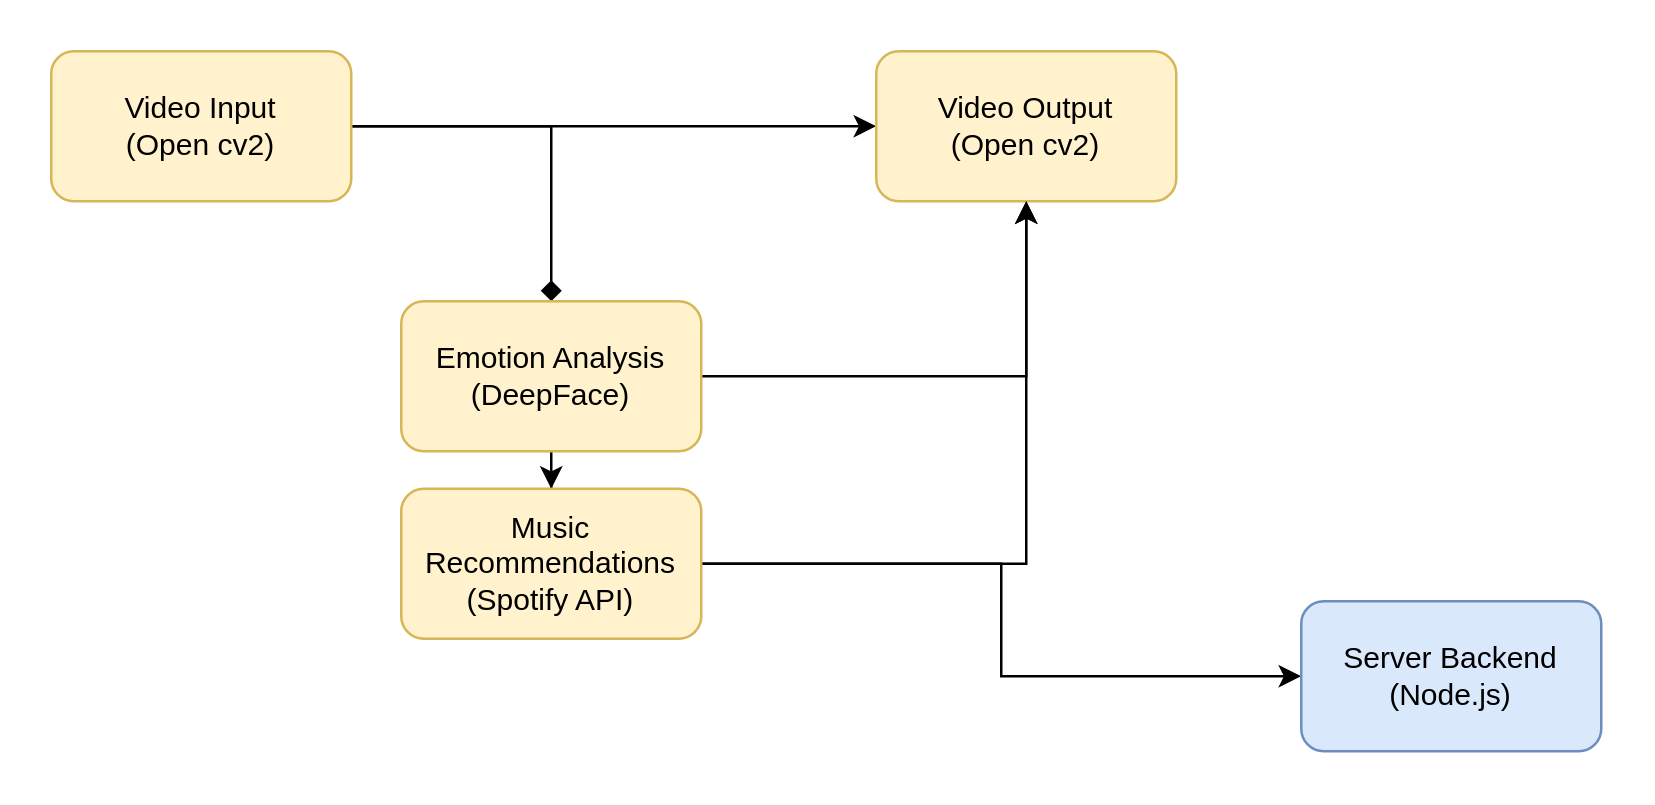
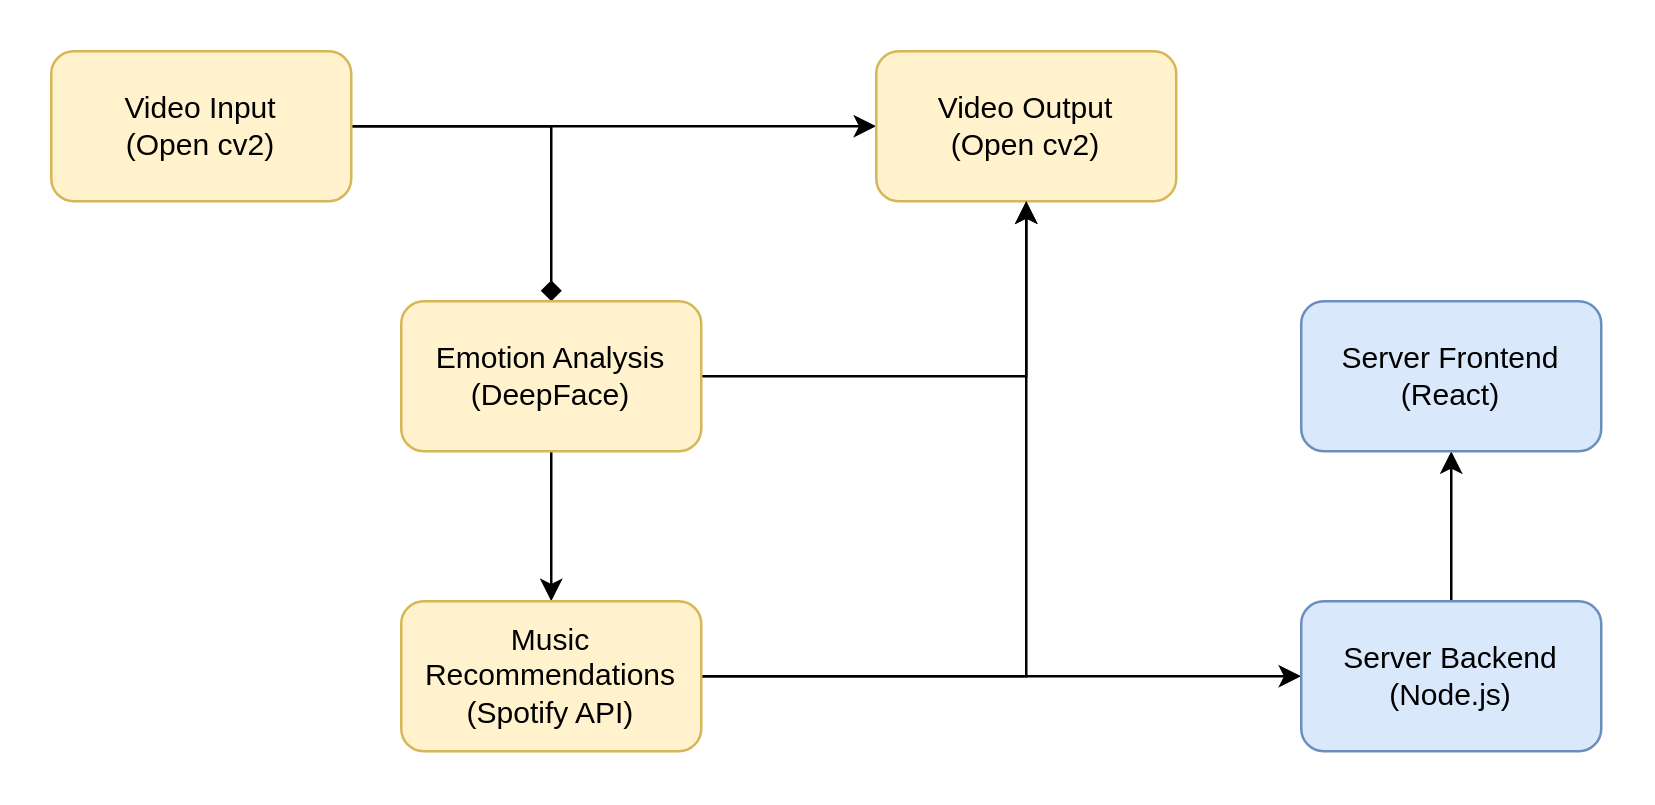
node "Server Frontend (React)": added
edge "Server Backend (Node.js)" -> "Server Frontend (React)": added
node "Music Recommendations (Spotify API)": moved (551, 564) -> (551, 676)
